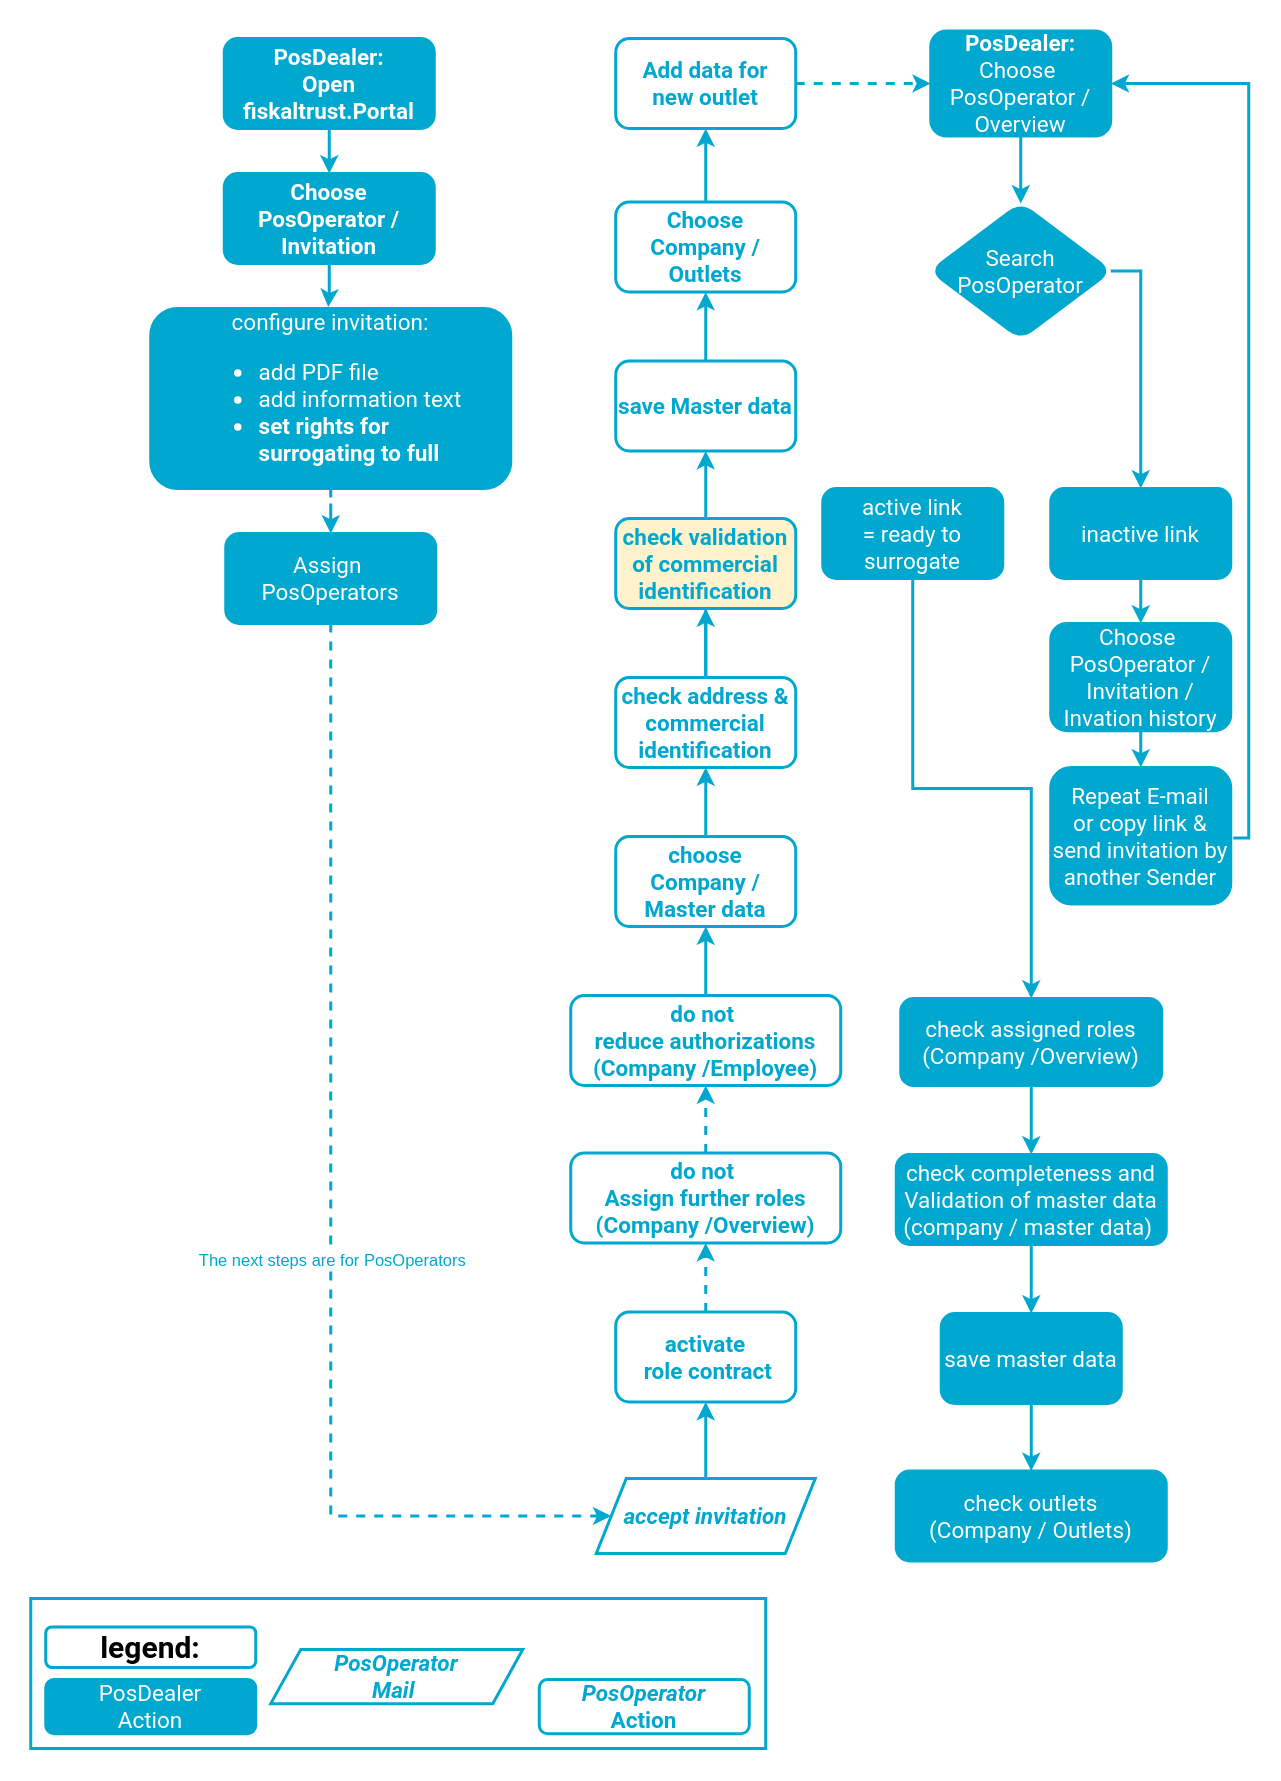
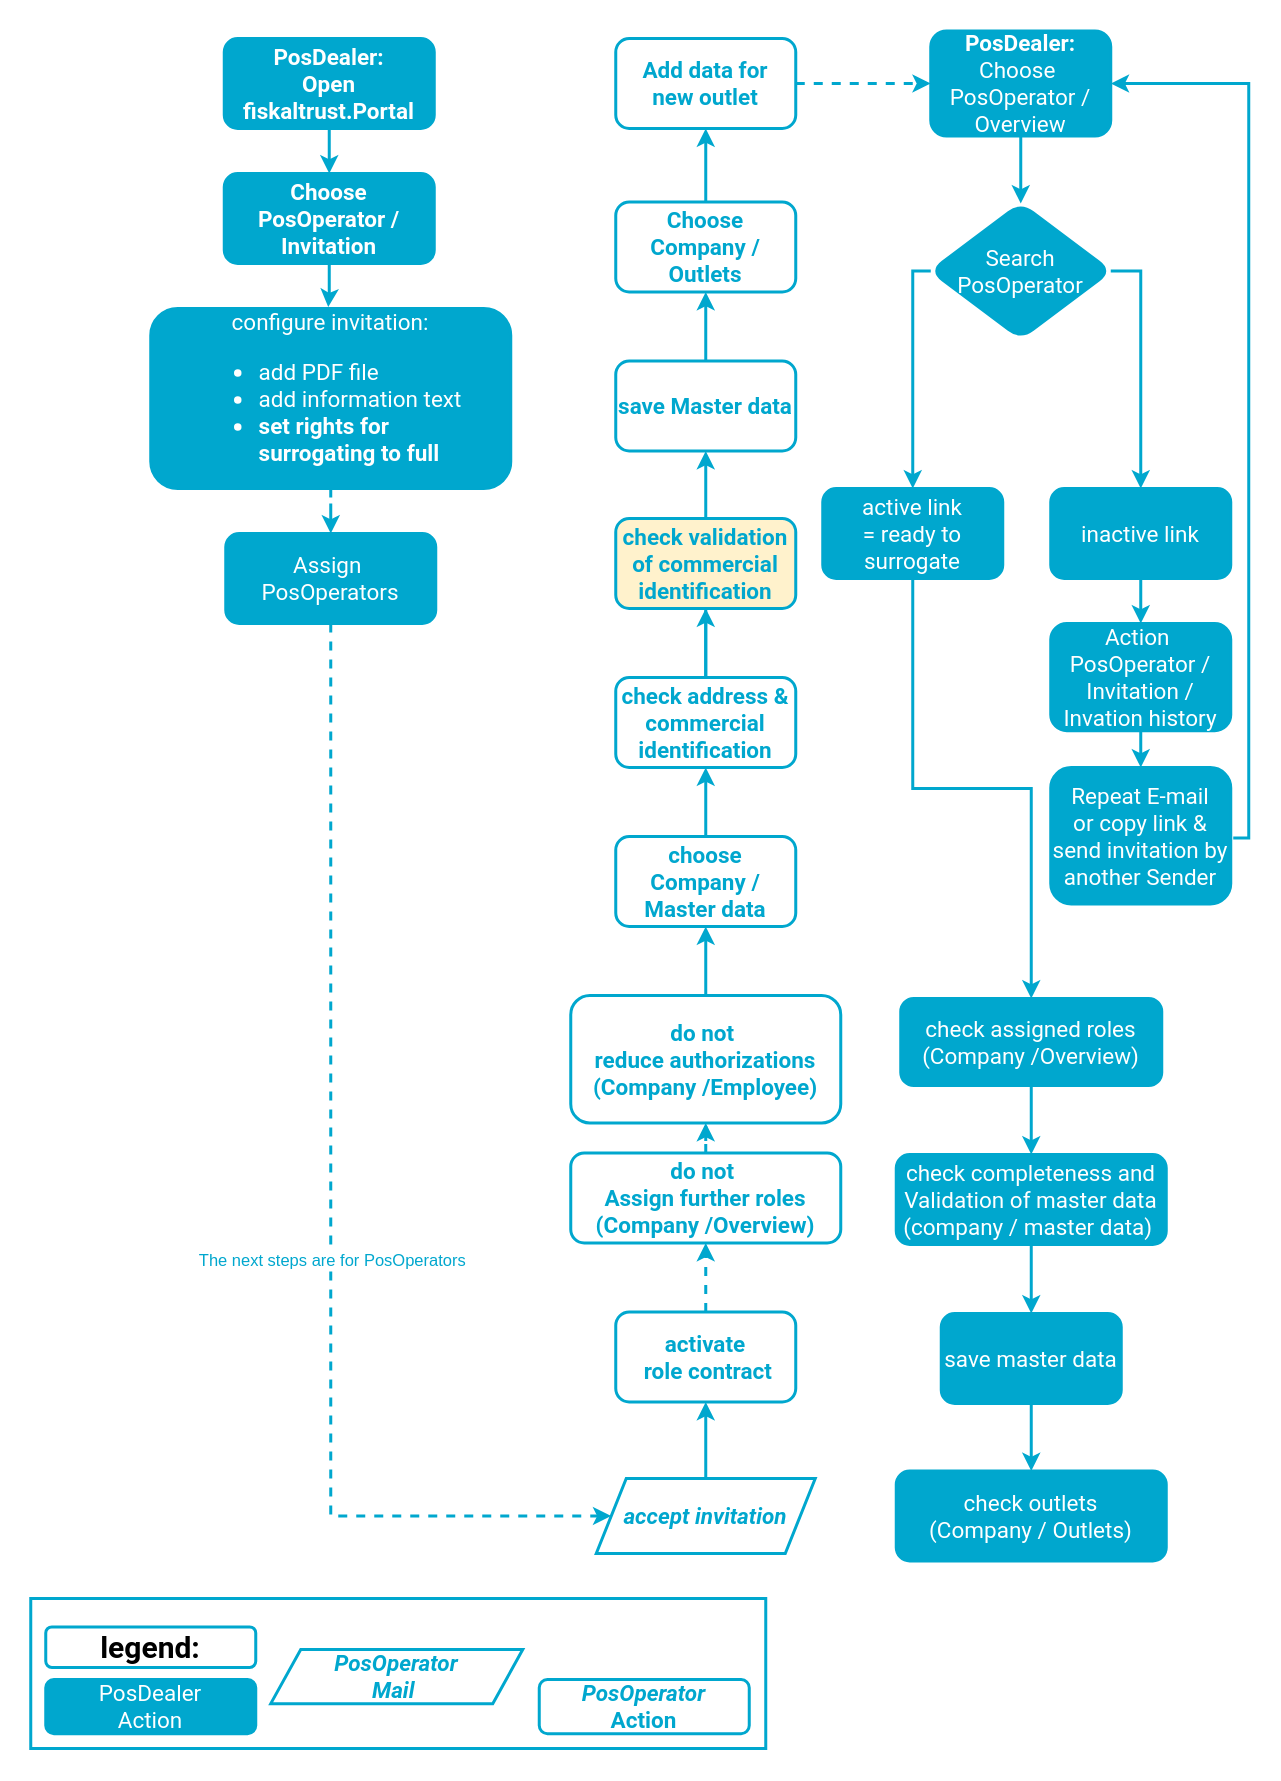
edge "Search PosOperator" -> "active link = ready to surrogate": added
node "Choose PosOperator / Invitation / Invation history": label "Choose PosOperator / Invitation / Invation history" -> "Action PosOperator / Invitation / Invation history"
node "do not reduce authorizations (Company /Employee)": size 270x90 -> 270x128
